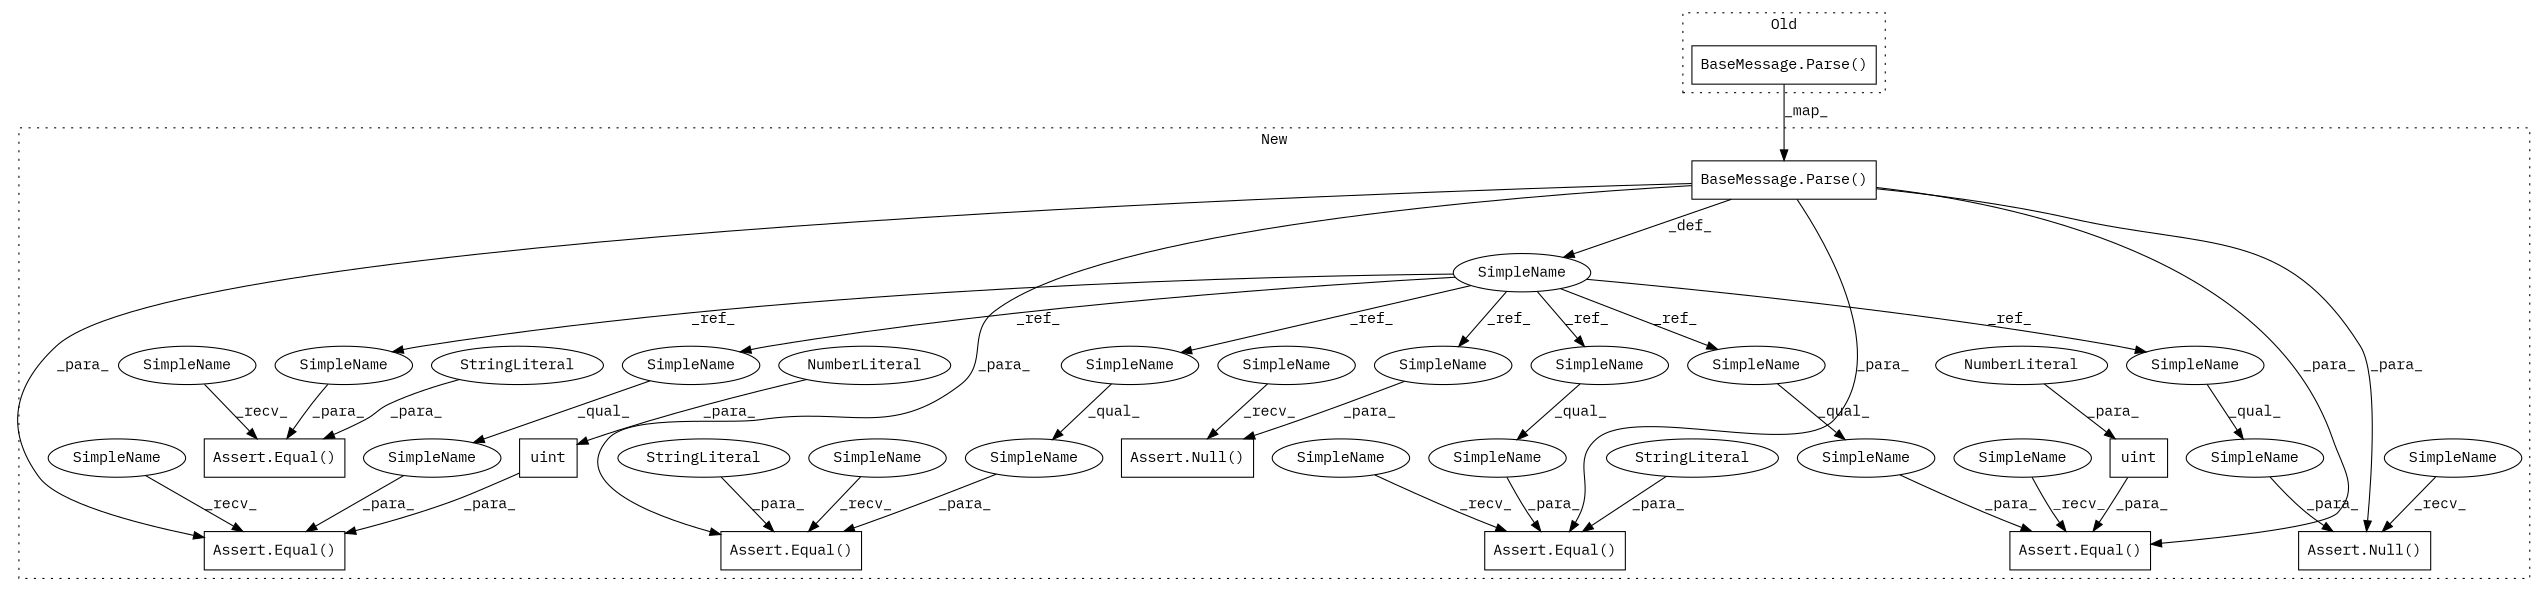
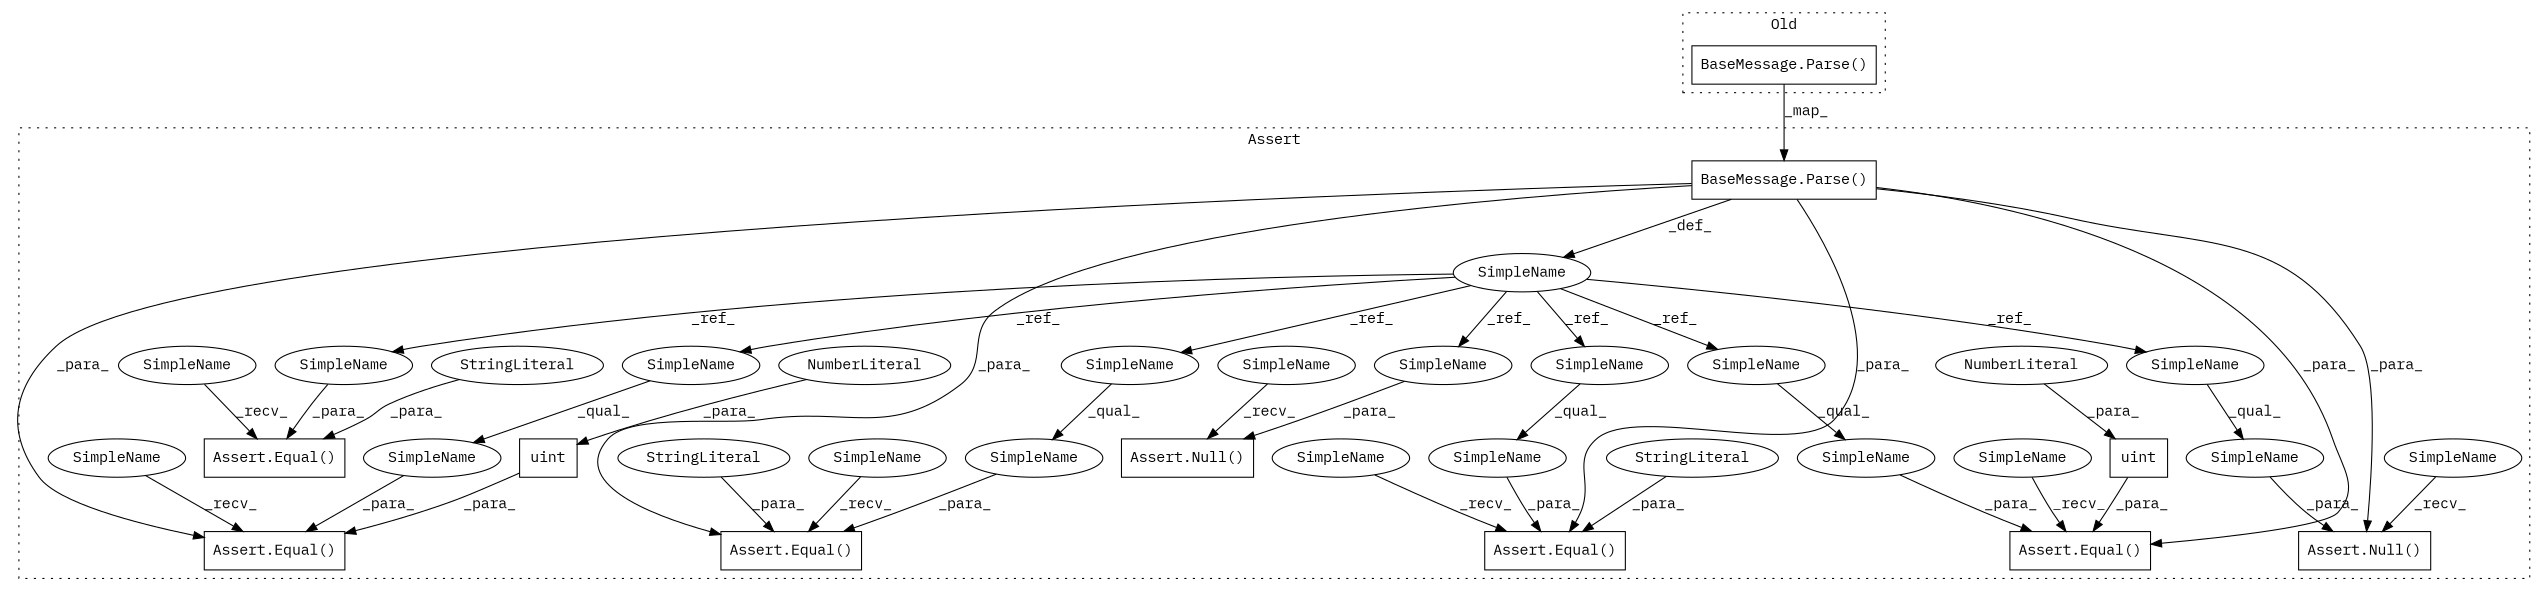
cluster "New": label "New" -> "Assert"
